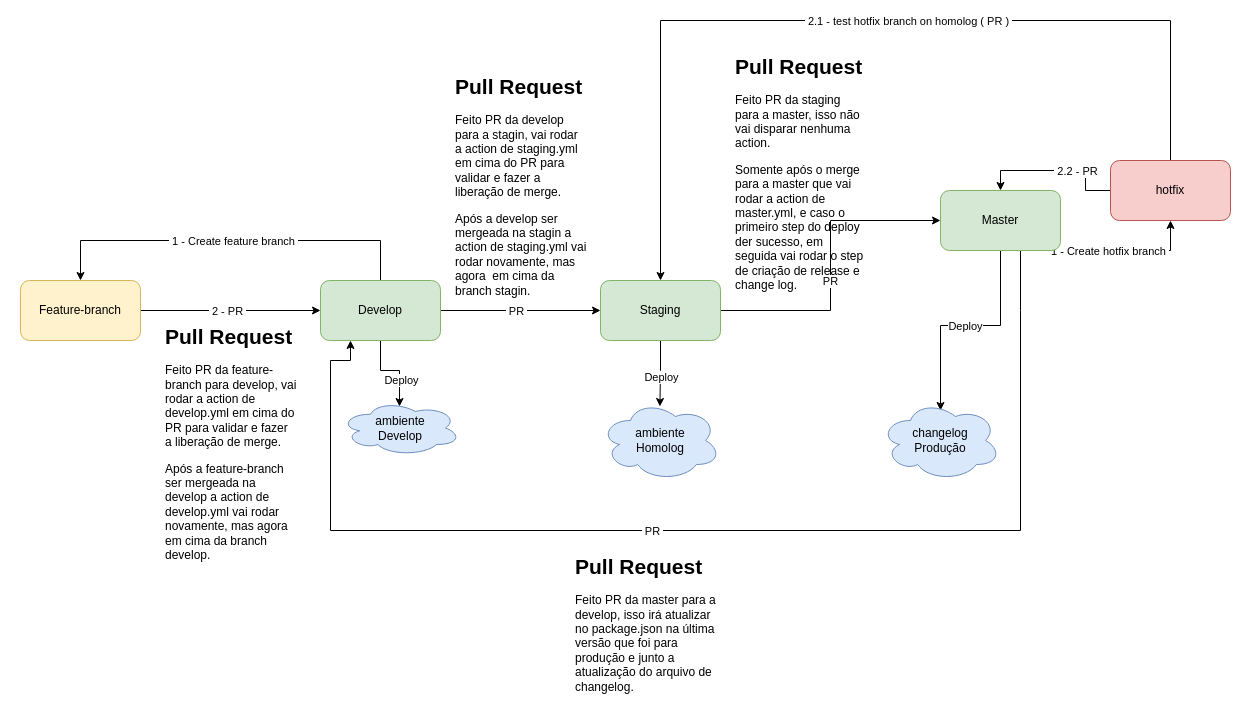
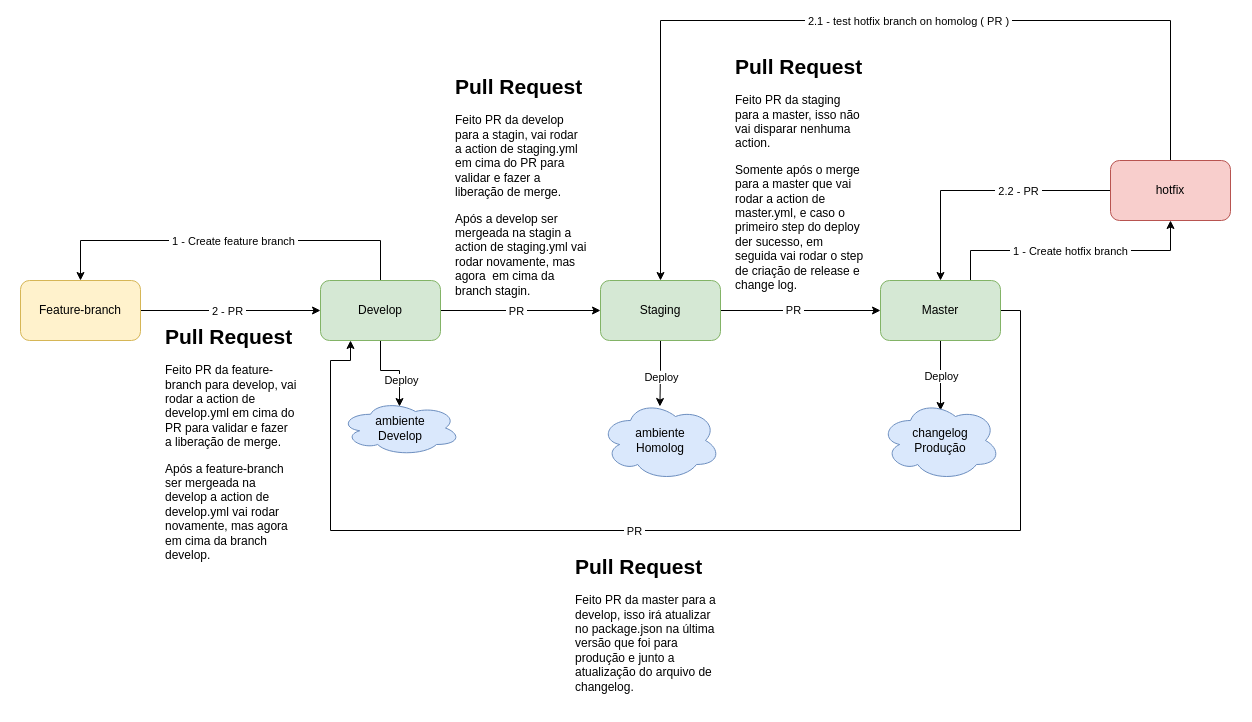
node "Master": moved (1001, 221) -> (941, 311)
